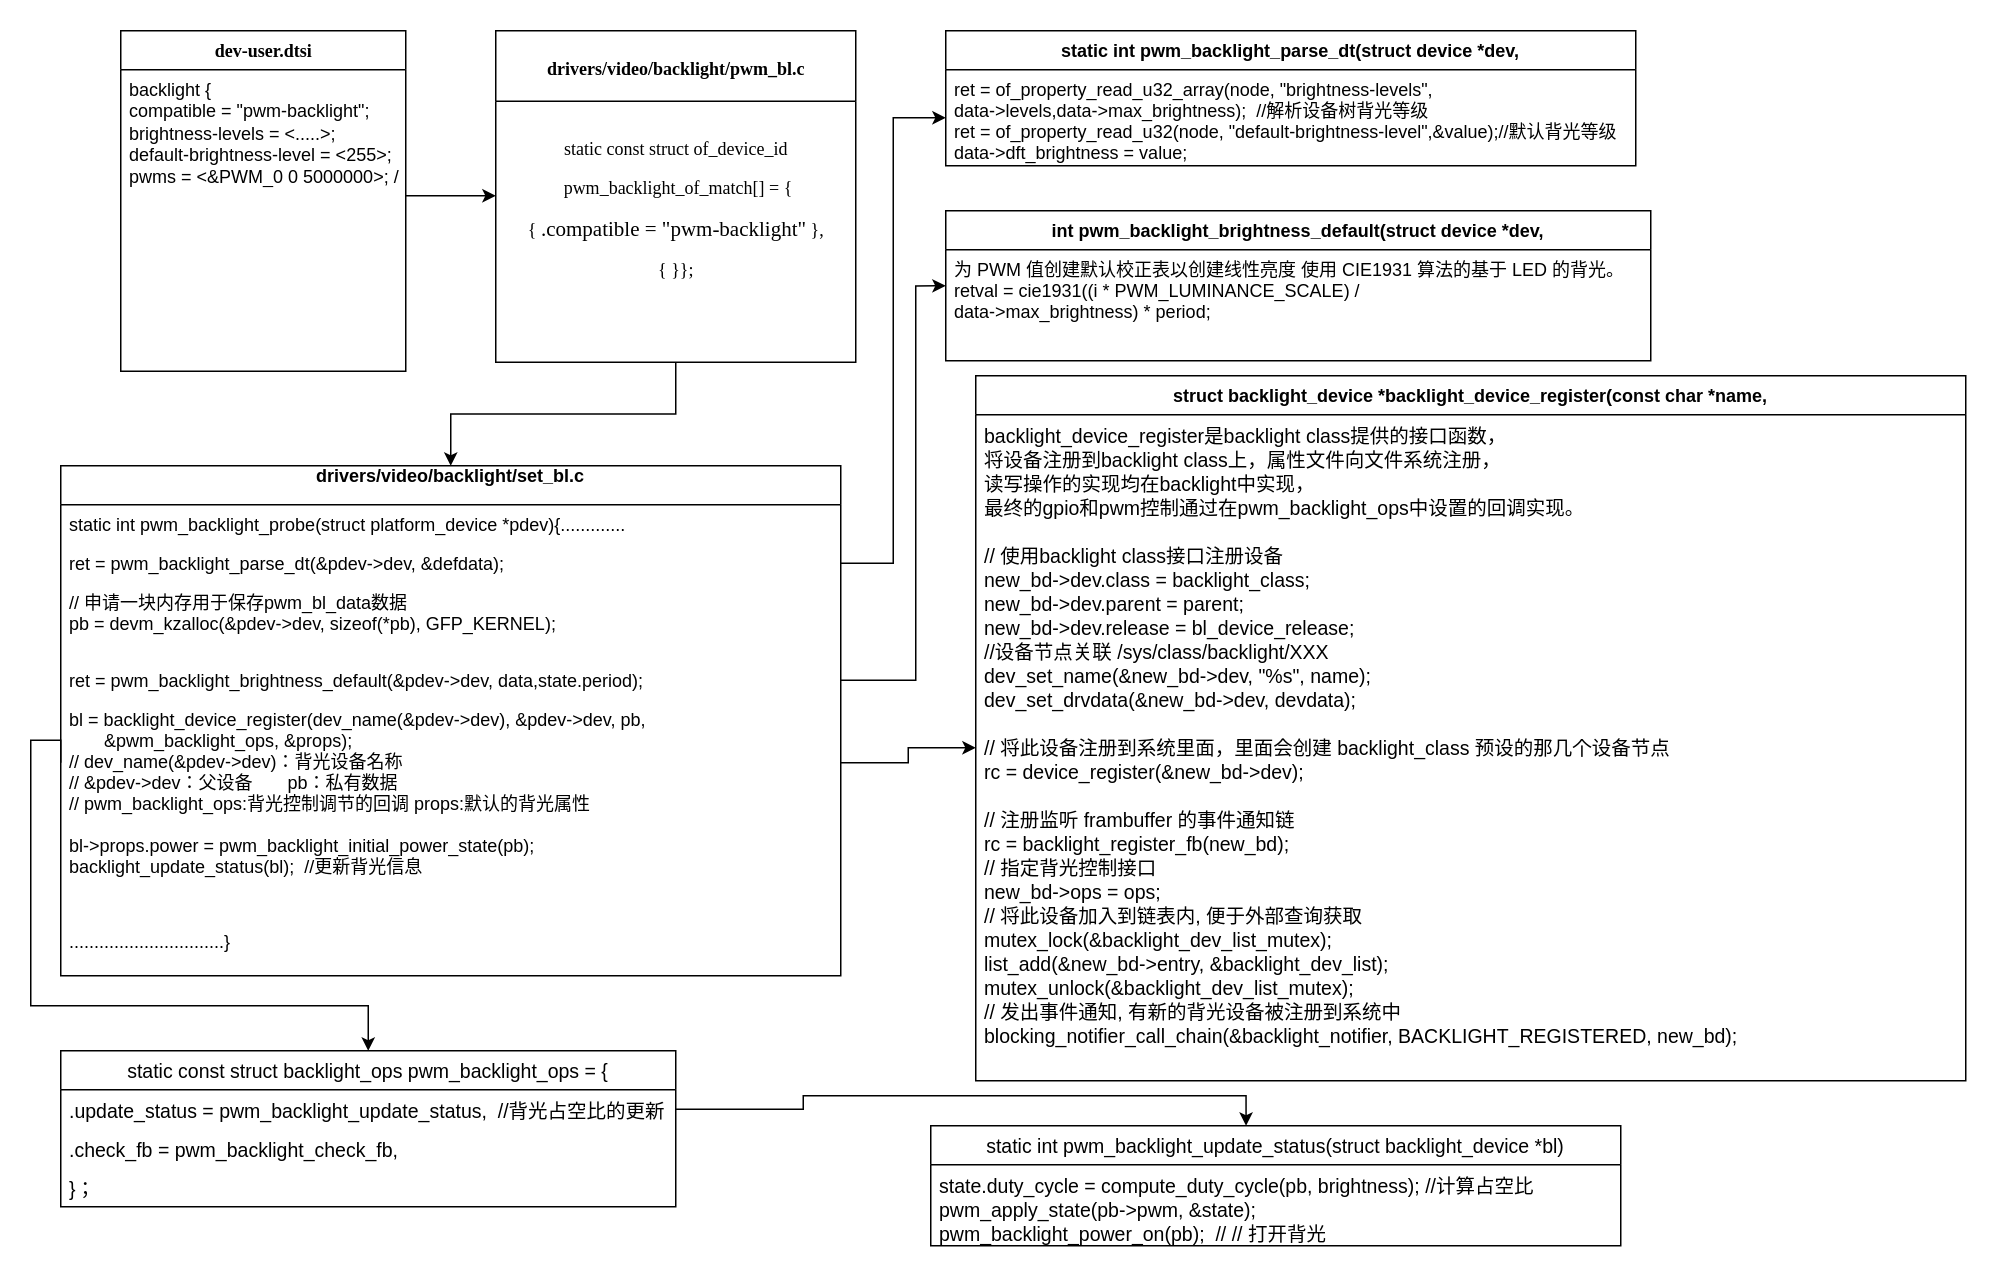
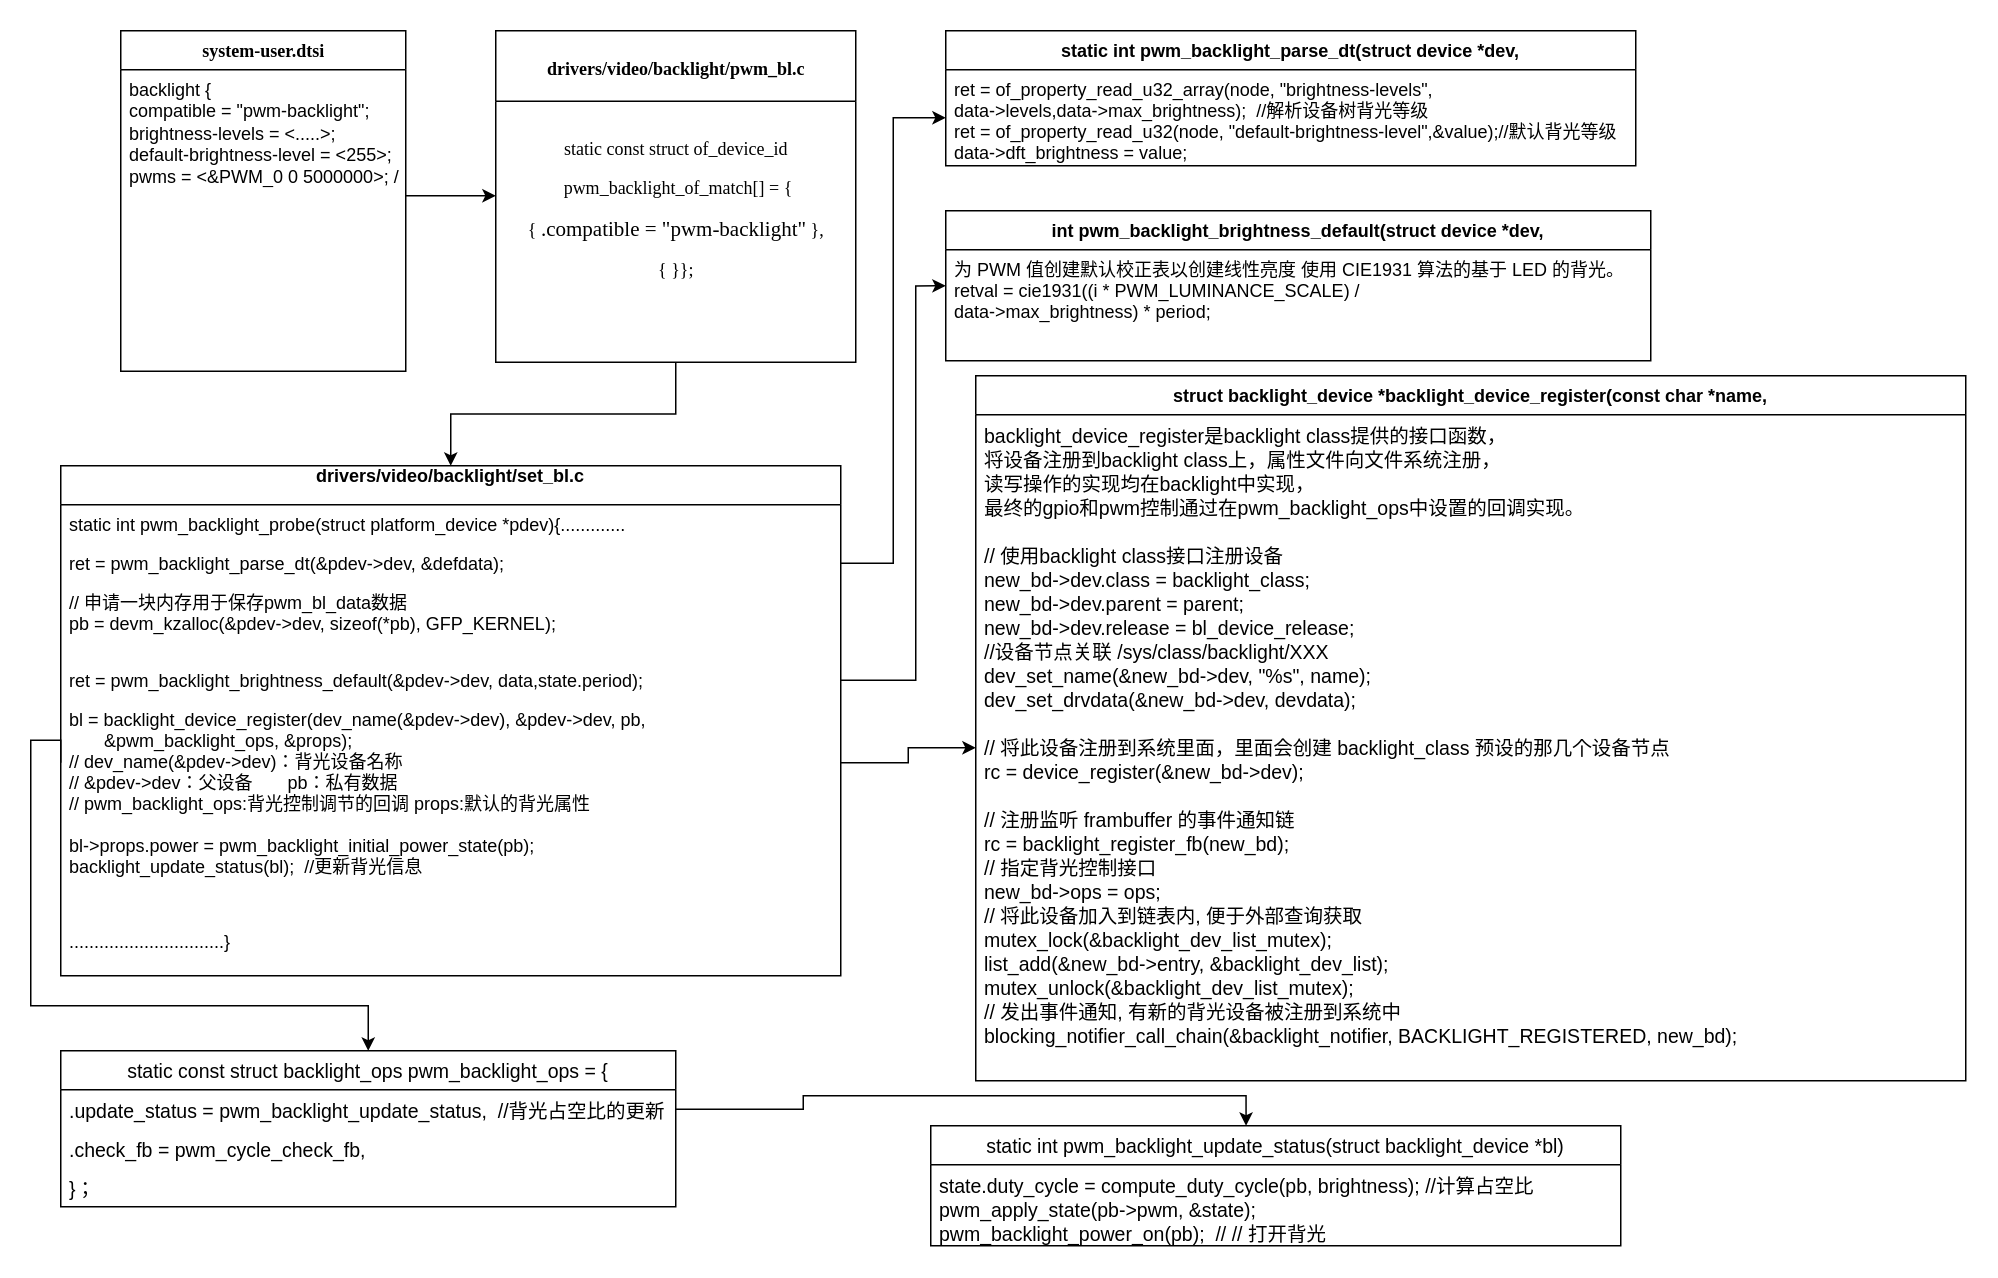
node "dev-user.dtsi": label "dev-user.dtsi" -> "system-user.dtsi"
node ".check_fb = pwm_backlight_check_fb,": label ".check_fb = pwm_backlight_check_fb," -> ".check_fb = pwm_cycle_check_fb,"
